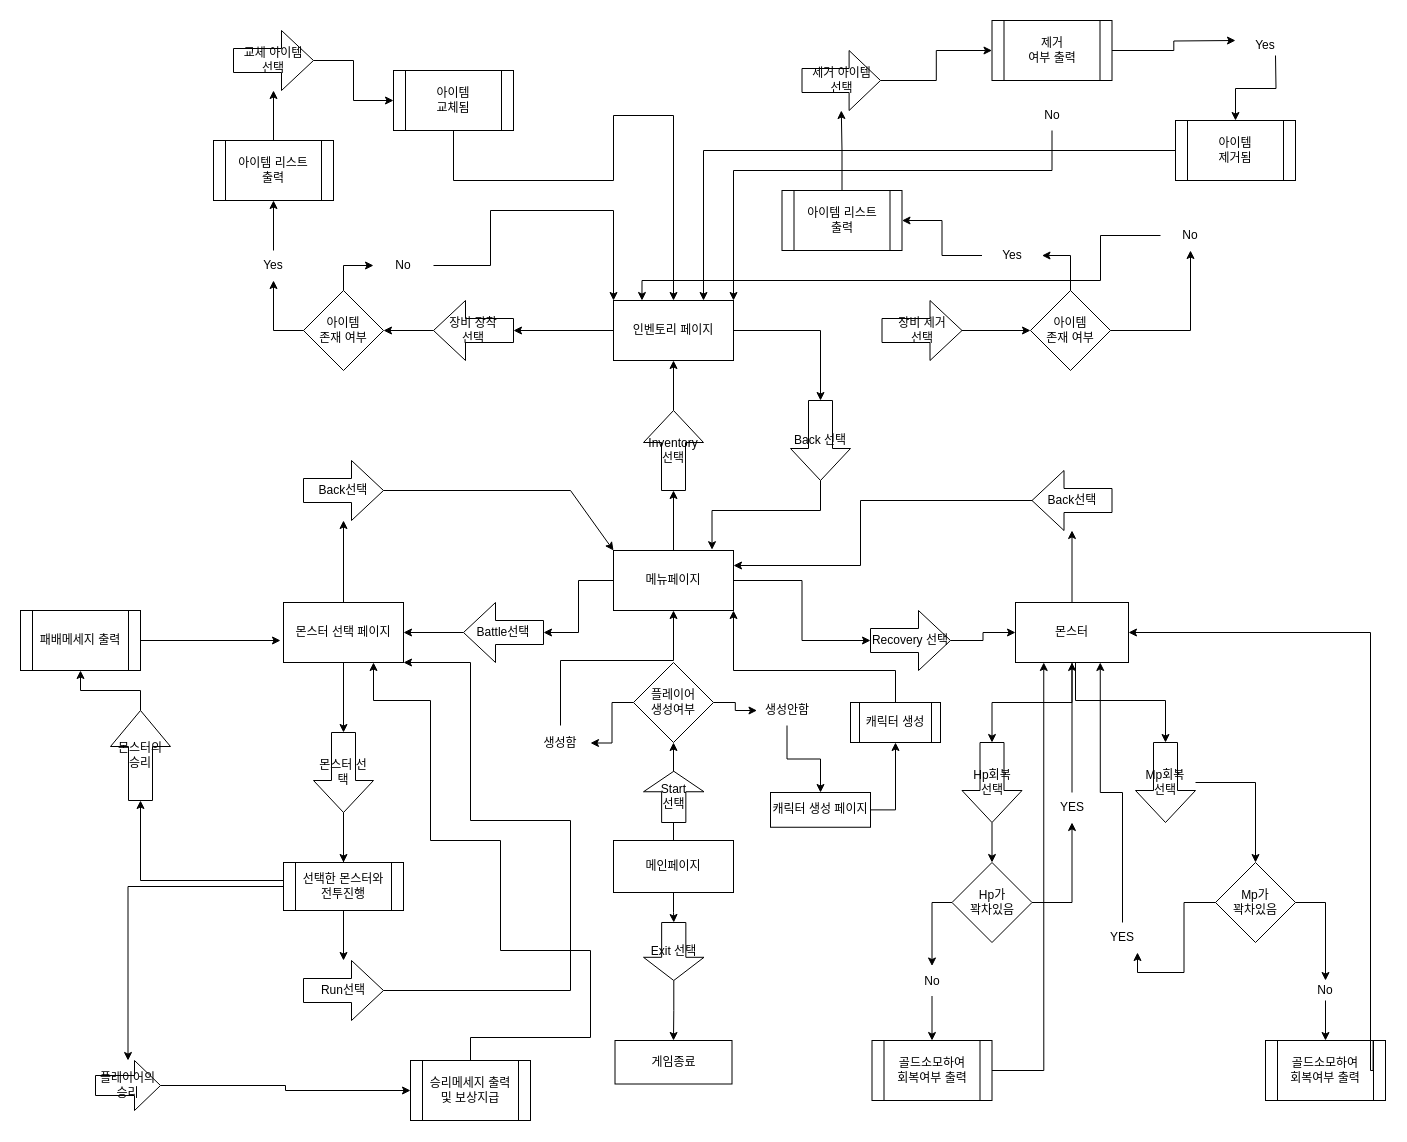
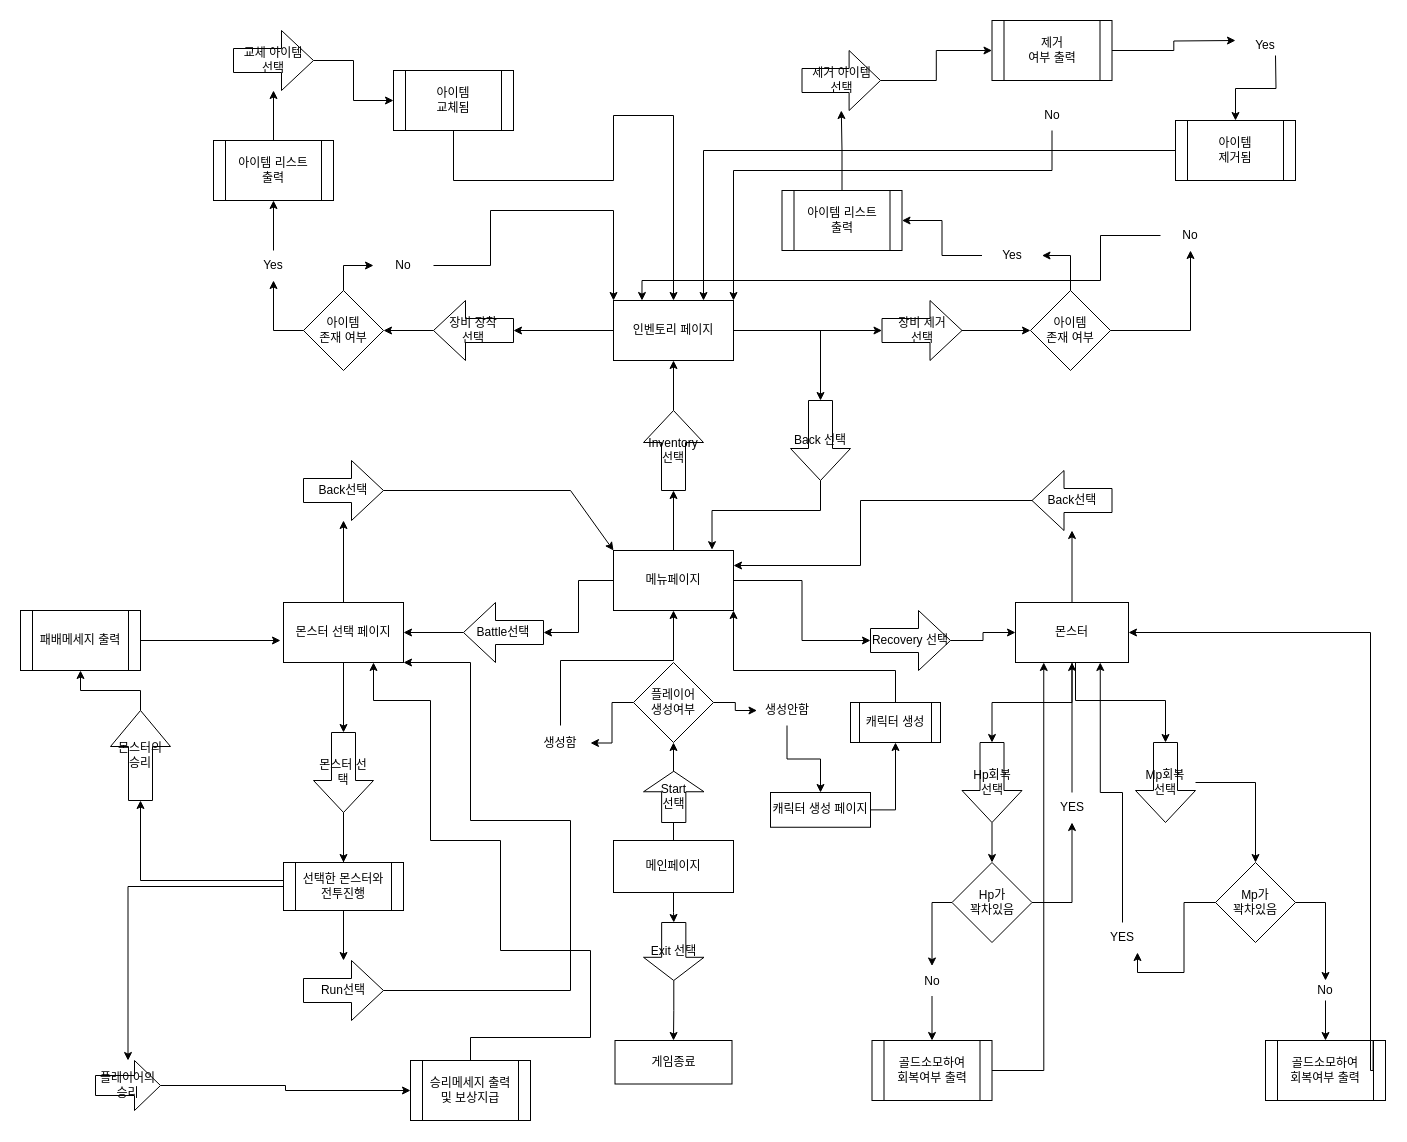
edge "인벤토리 페이지" -> "장비 제거 선택": added
